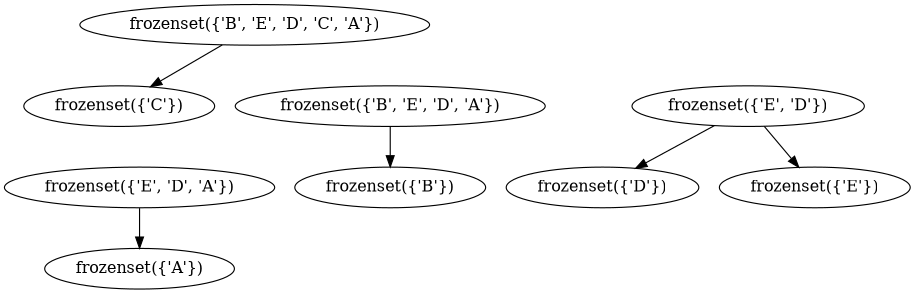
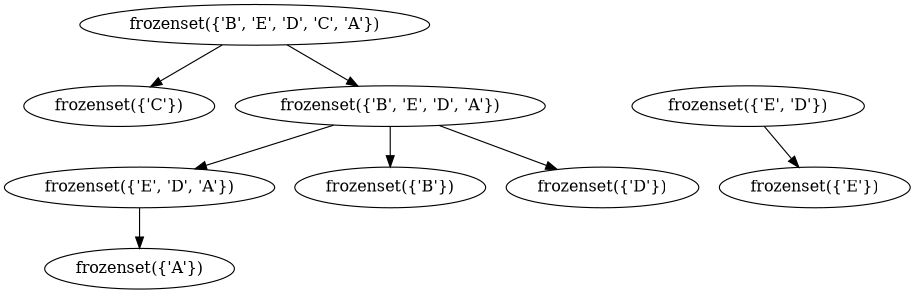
edge "frozenset({'B', 'E', 'D', 'C', 'A'})" -> "frozenset({'B', 'E', 'D', 'A'})": added
edge "frozenset({'E', 'D'})" -> "frozenset({'D'})": now "frozenset({'B', 'E', 'D', 'A'})" -> "frozenset({'D'})"
edge "frozenset({'B', 'E', 'D', 'A'})" -> "frozenset({'E', 'D', 'A'})": added
